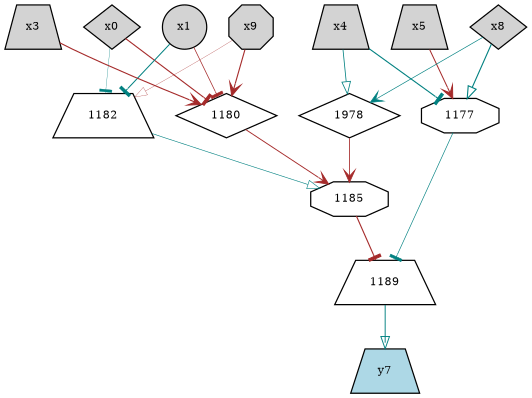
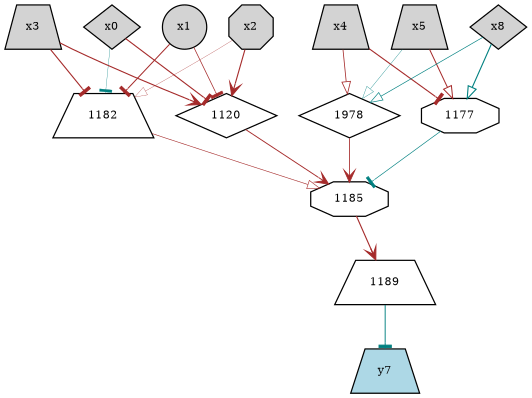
node "x9": label "x9" -> "x2"
edge "x1" -> "1182": color teal -> brown
edge "x4" -> "1978": color teal -> brown
edge "x8" -> "1978": arrowhead vee -> onormal
edge "x3" -> "1182": added
edge "x5" -> "1978": added
edge "x5" -> "1177": arrowhead vee -> onormal
edge "x4" -> "1177": color teal -> brown
node "1180": label "1180" -> "1120"
edge "1182" -> "1185": color teal -> brown
edge "1177" -> "1189": now "1177" -> "1185"
edge "1185" -> "1189": arrowhead tee -> vee
edge "1189" -> "y7": arrowhead onormal -> tee
